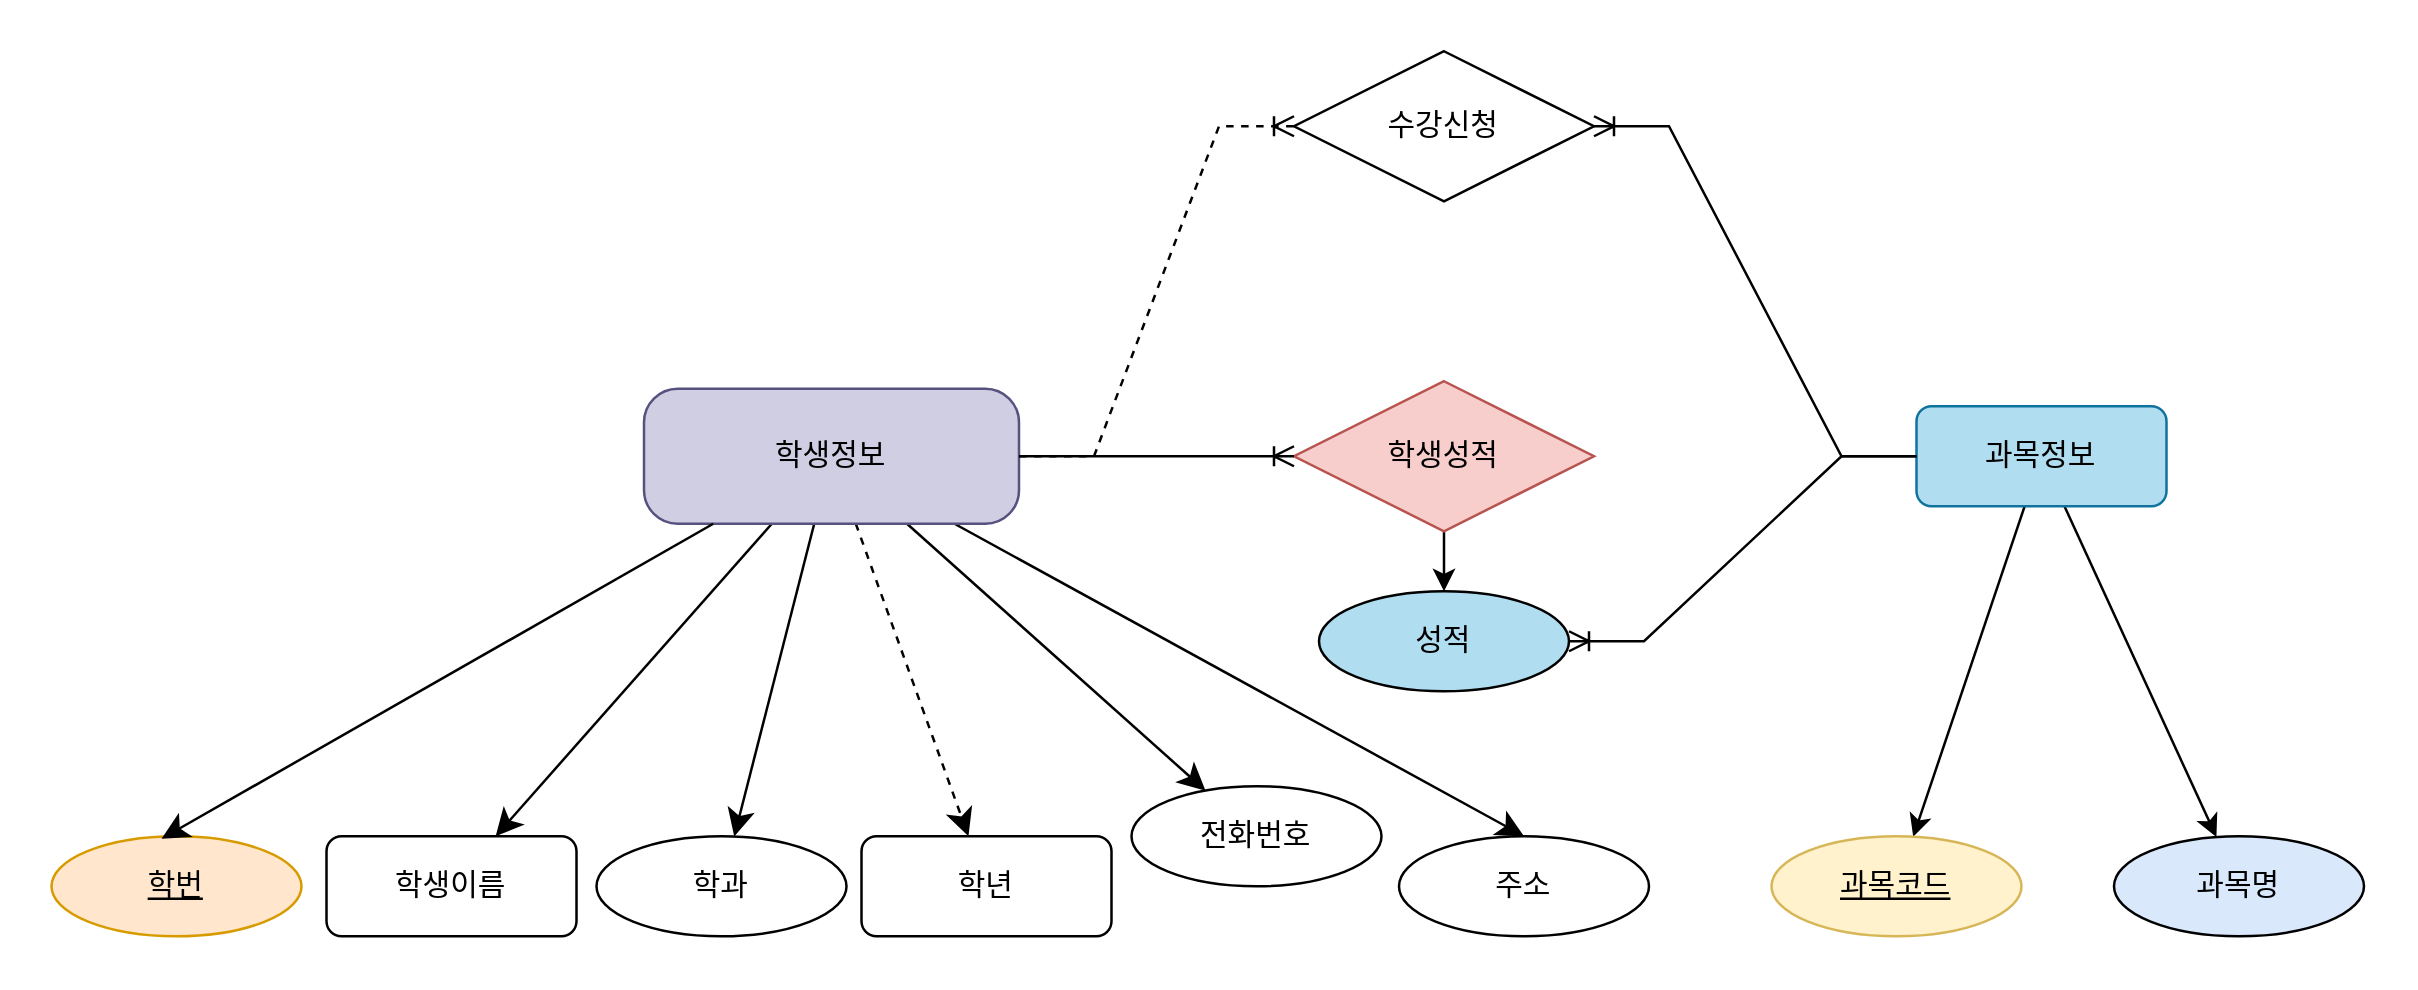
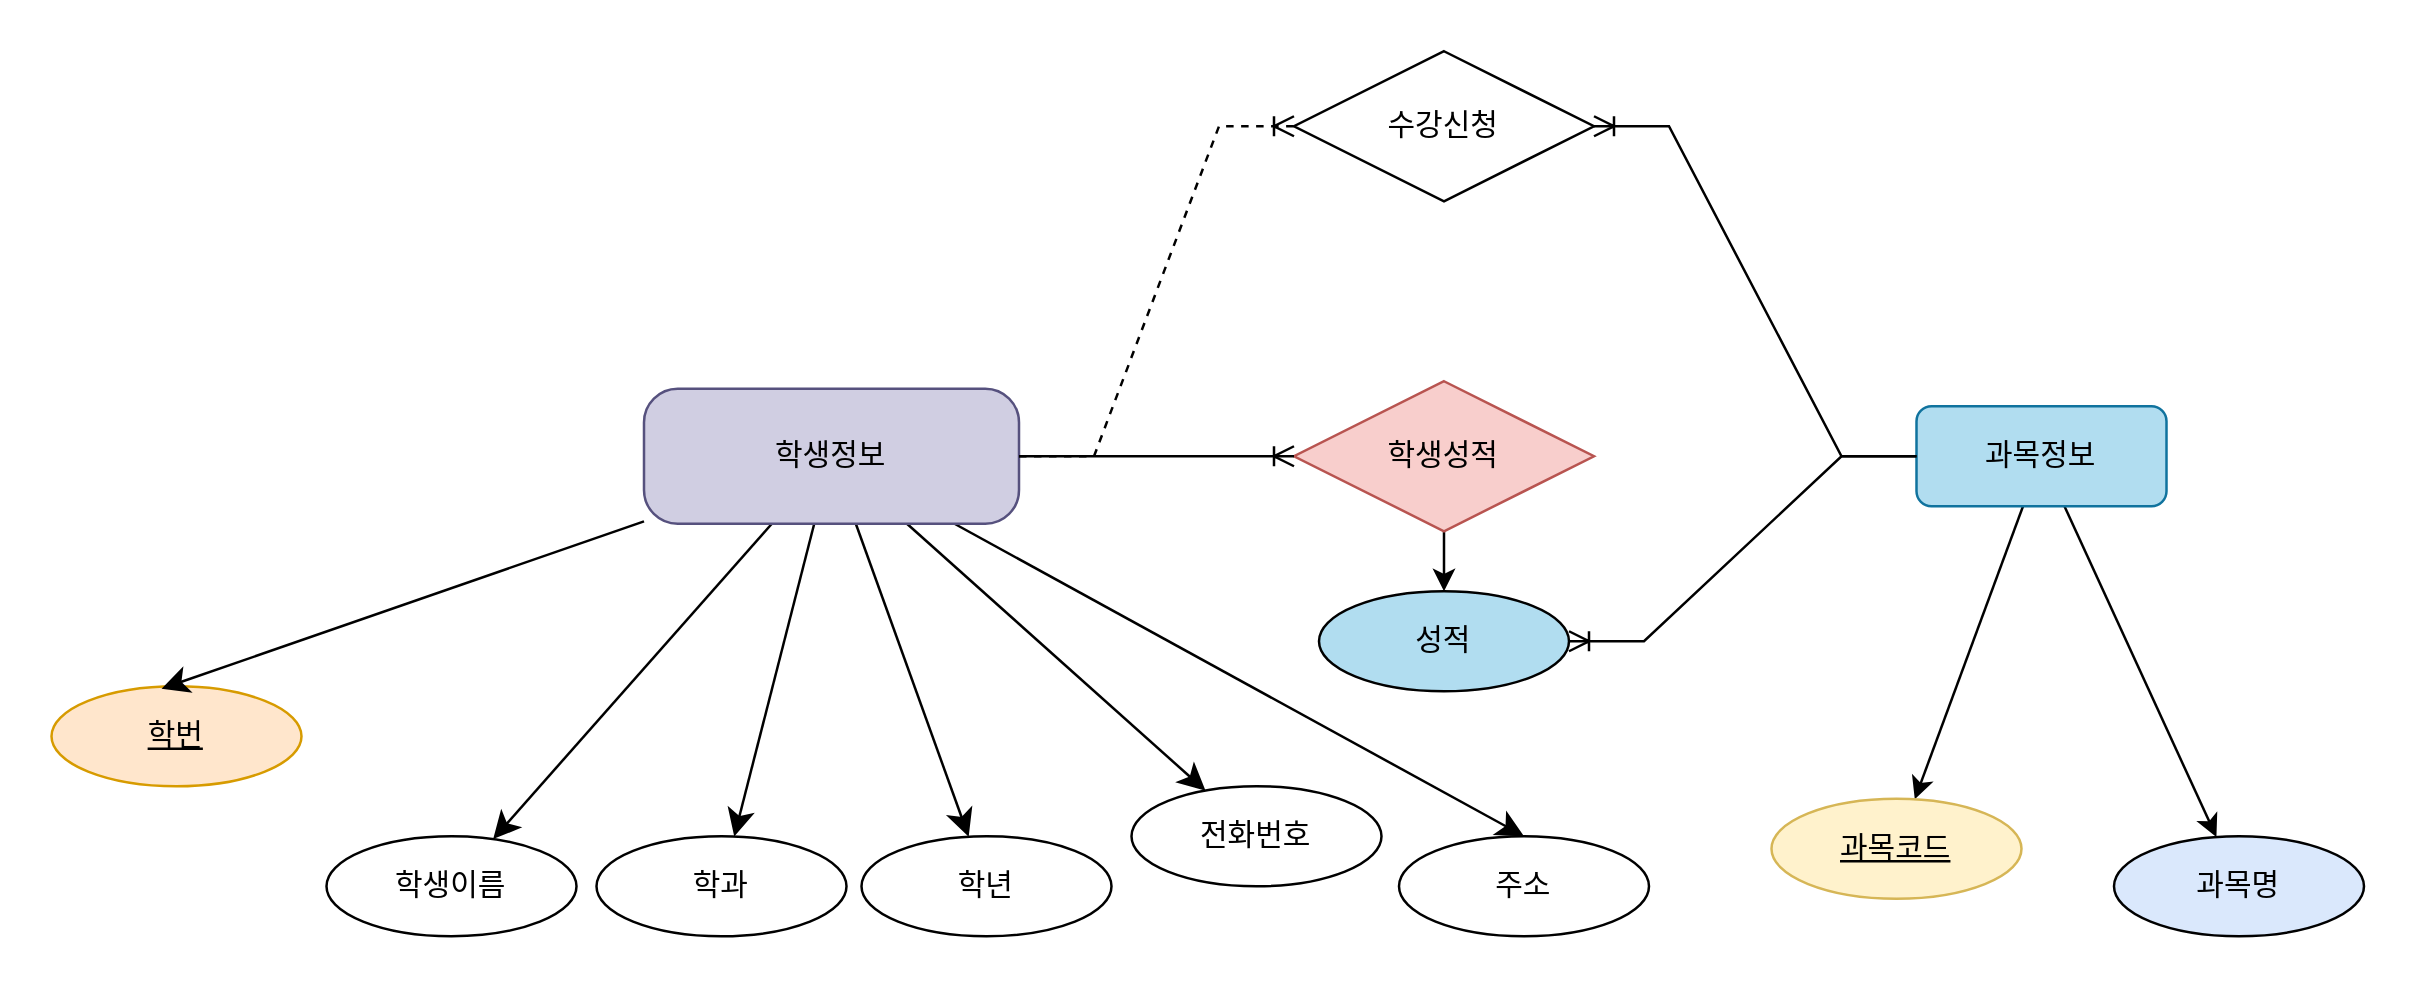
edge "학생정보" -> "학년": style dashed -> solid
node "학번": moved (176, 886) -> (176, 736)
node "학생이름": shape rounded rectangle -> ellipse
node "학년": shape rounded rectangle -> ellipse
node "과목코드": moved (1896, 886) -> (1896, 849)
